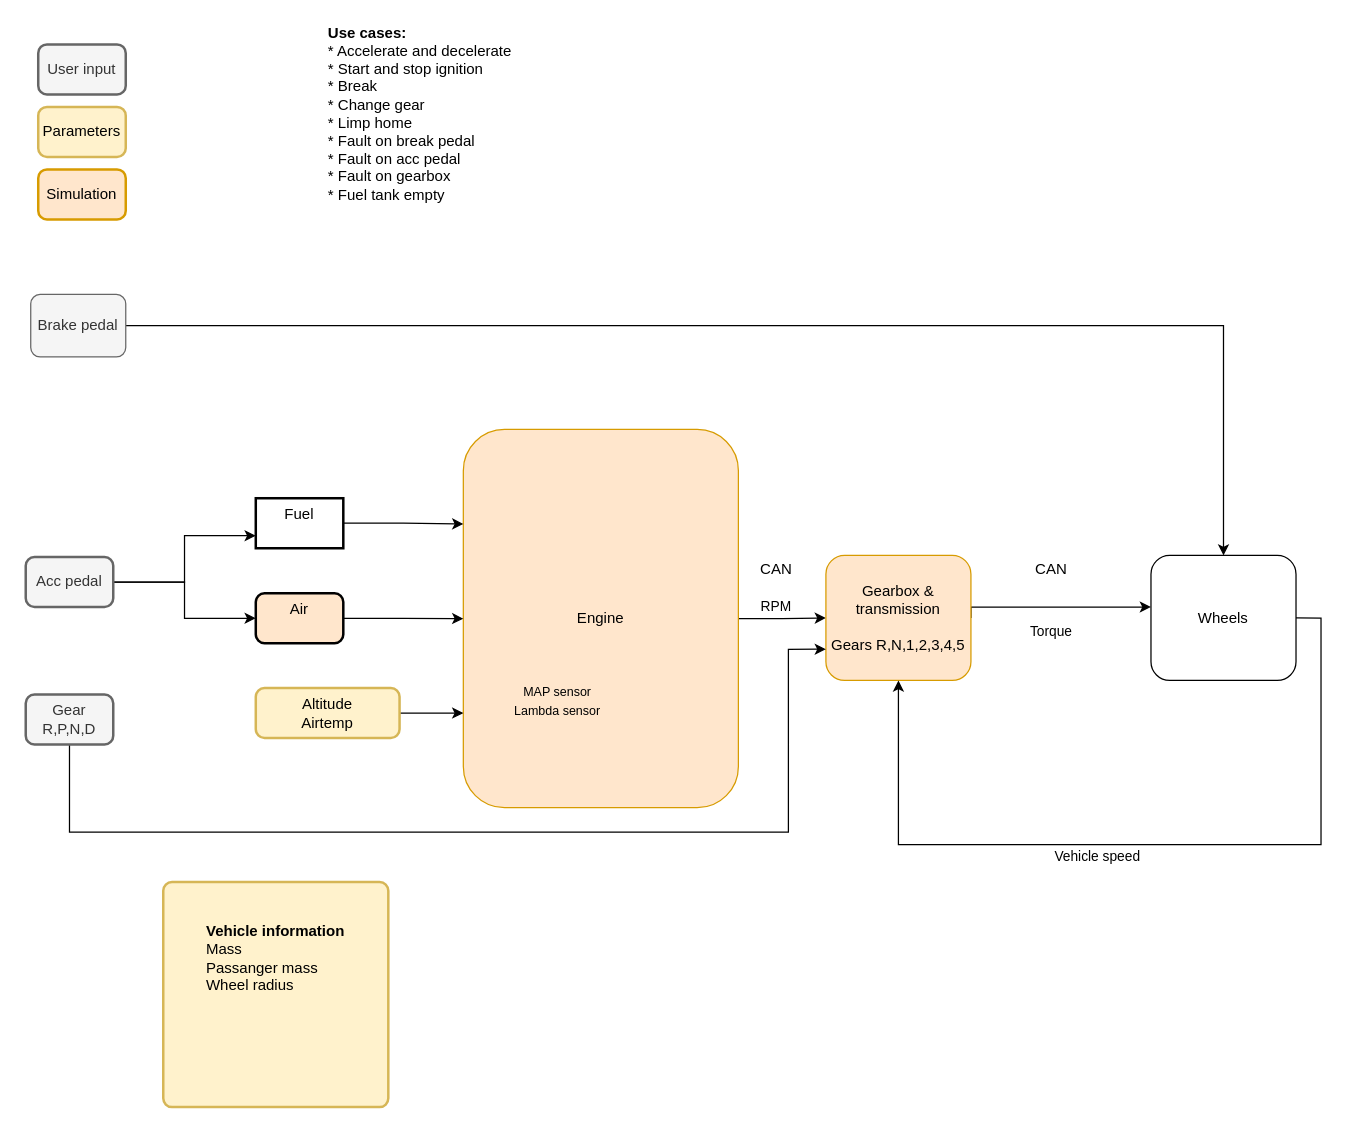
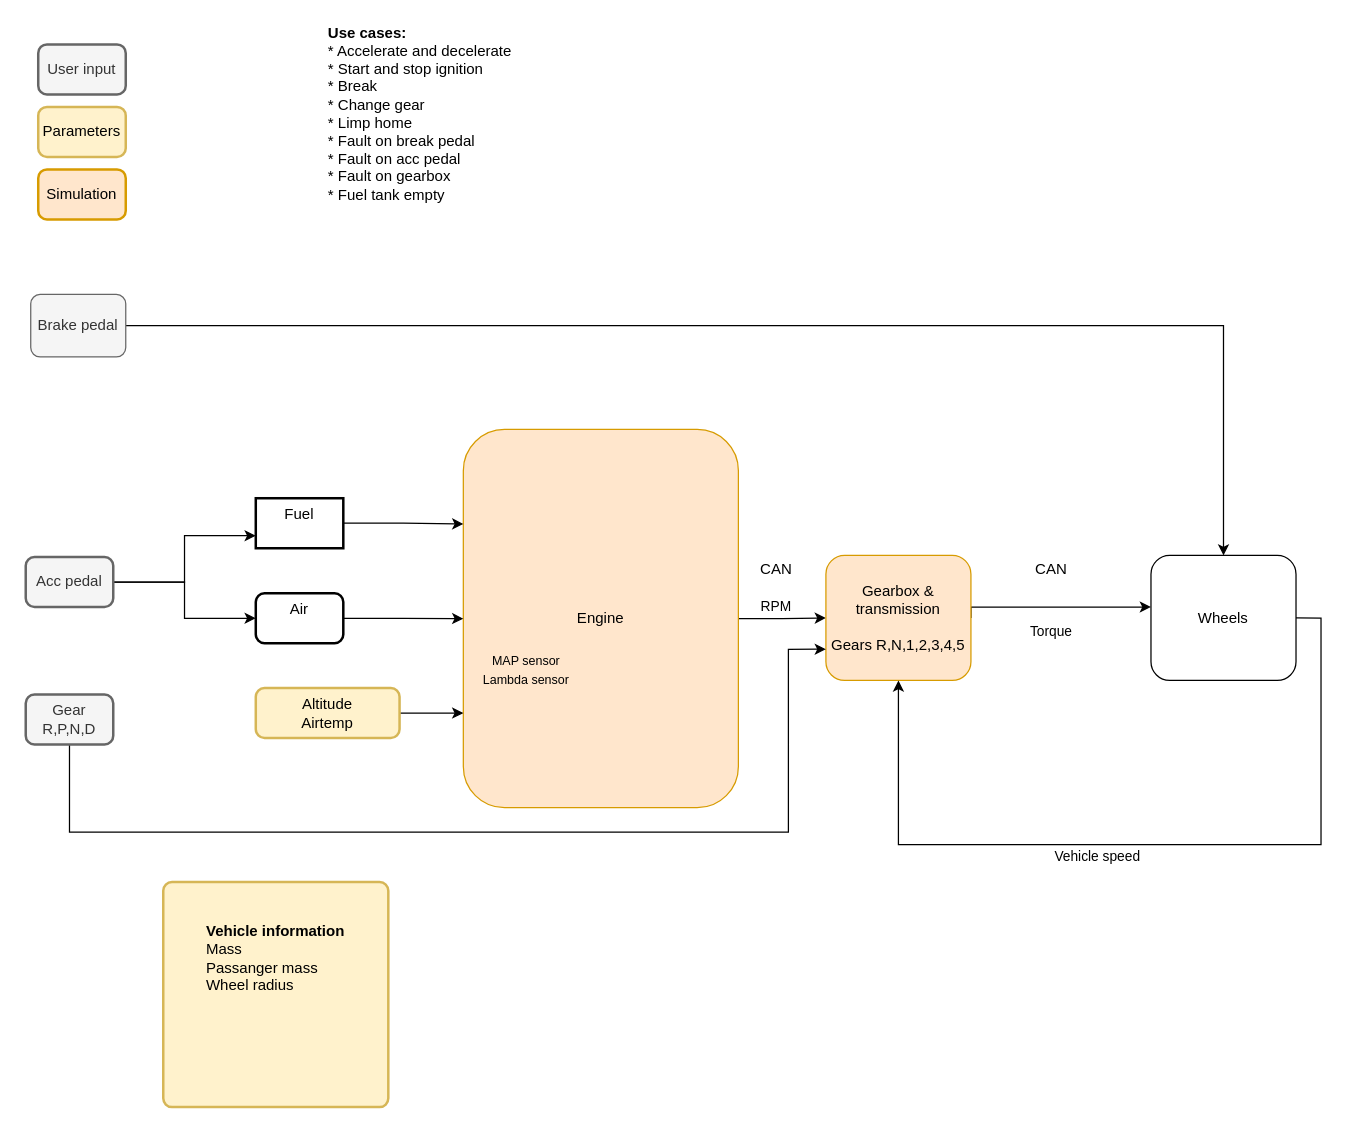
node "Air": fillcolor #ffe6cc -> #ffffff
node "MAP sensor Lambda sensor": moved (557, 700) -> (526, 669)
